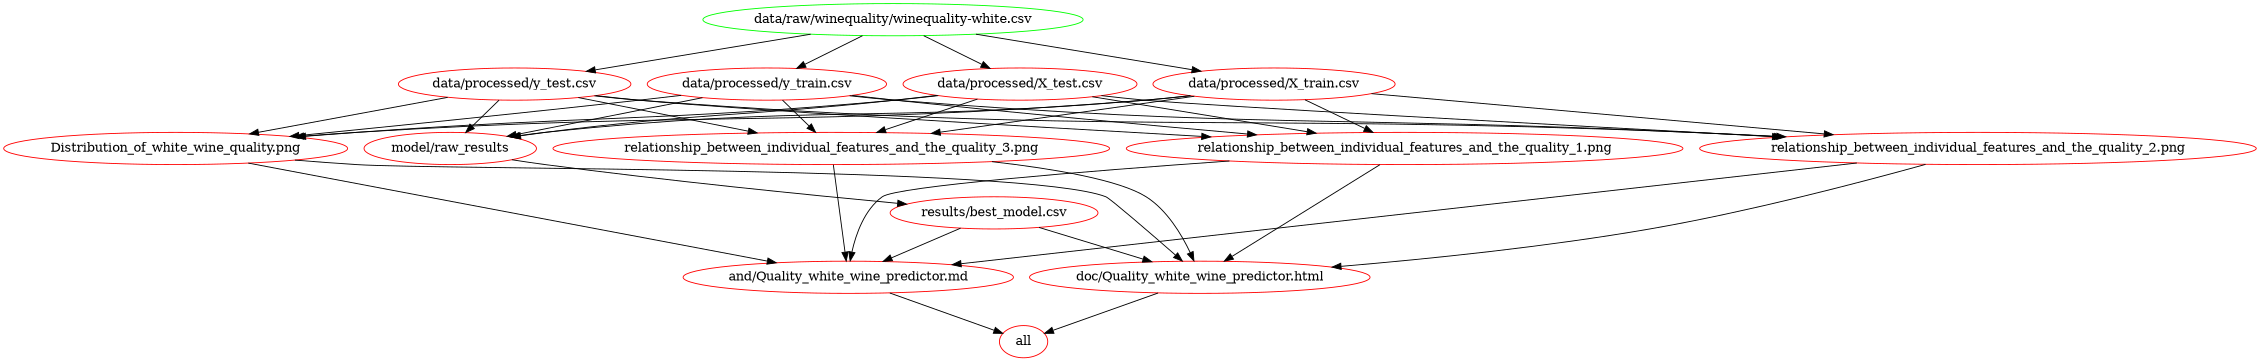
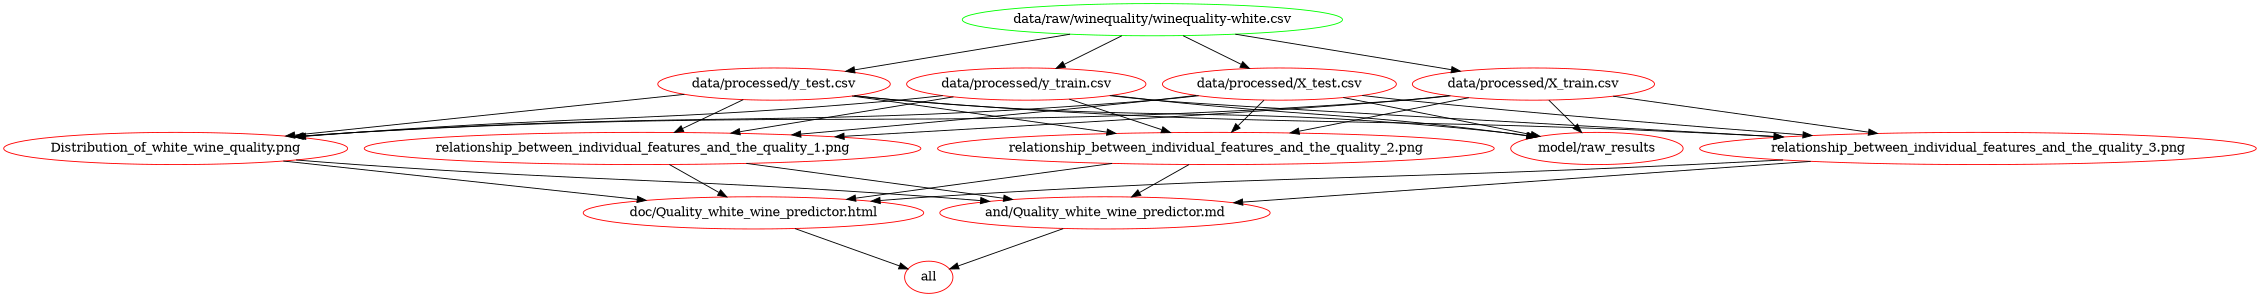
node "results/best_model.csv": removed
